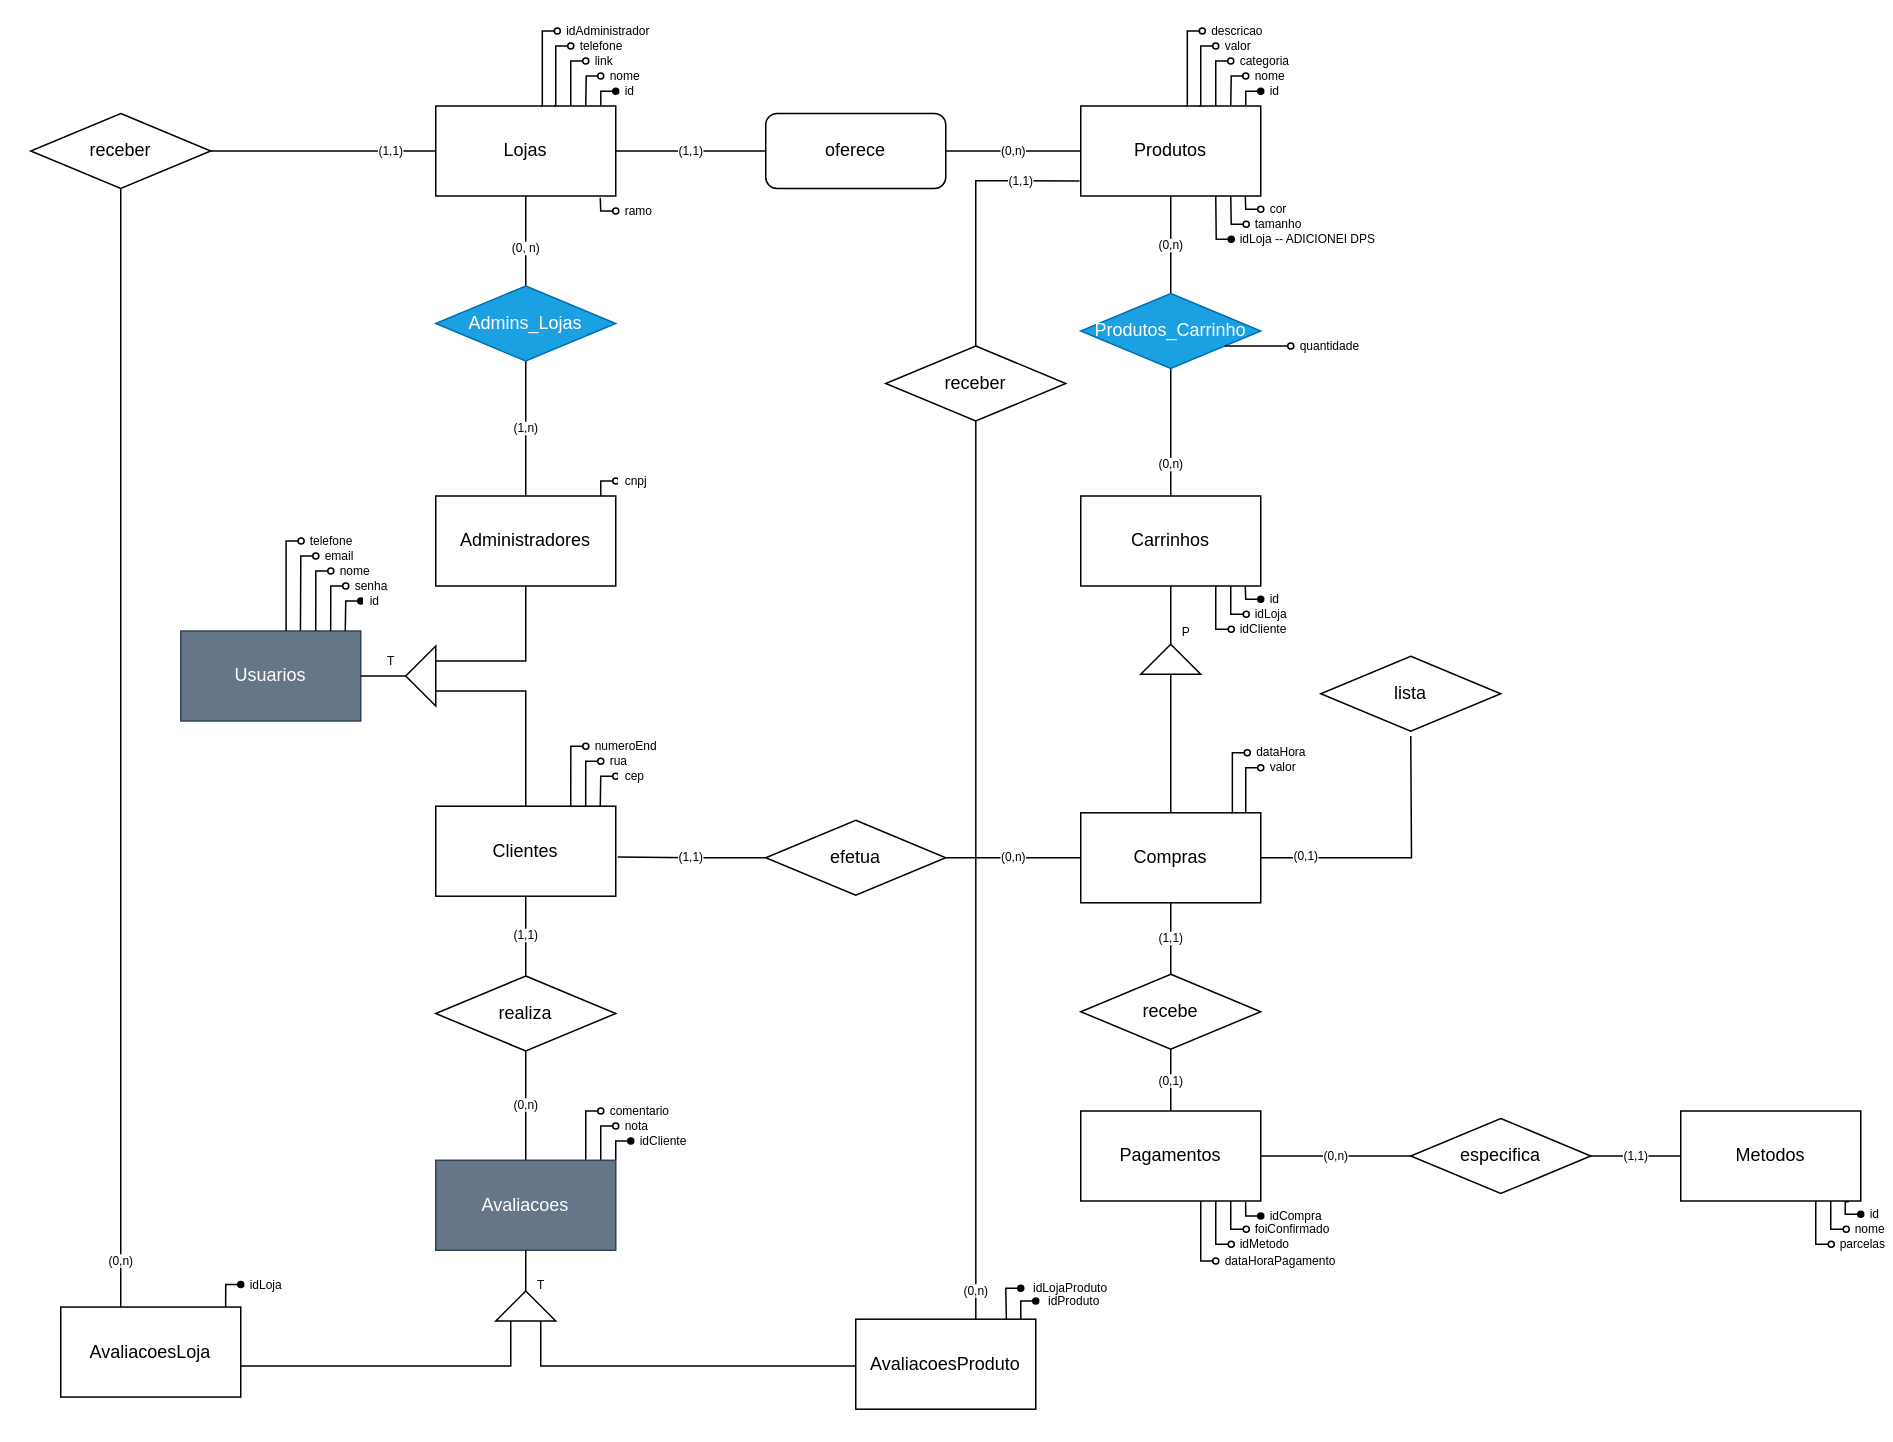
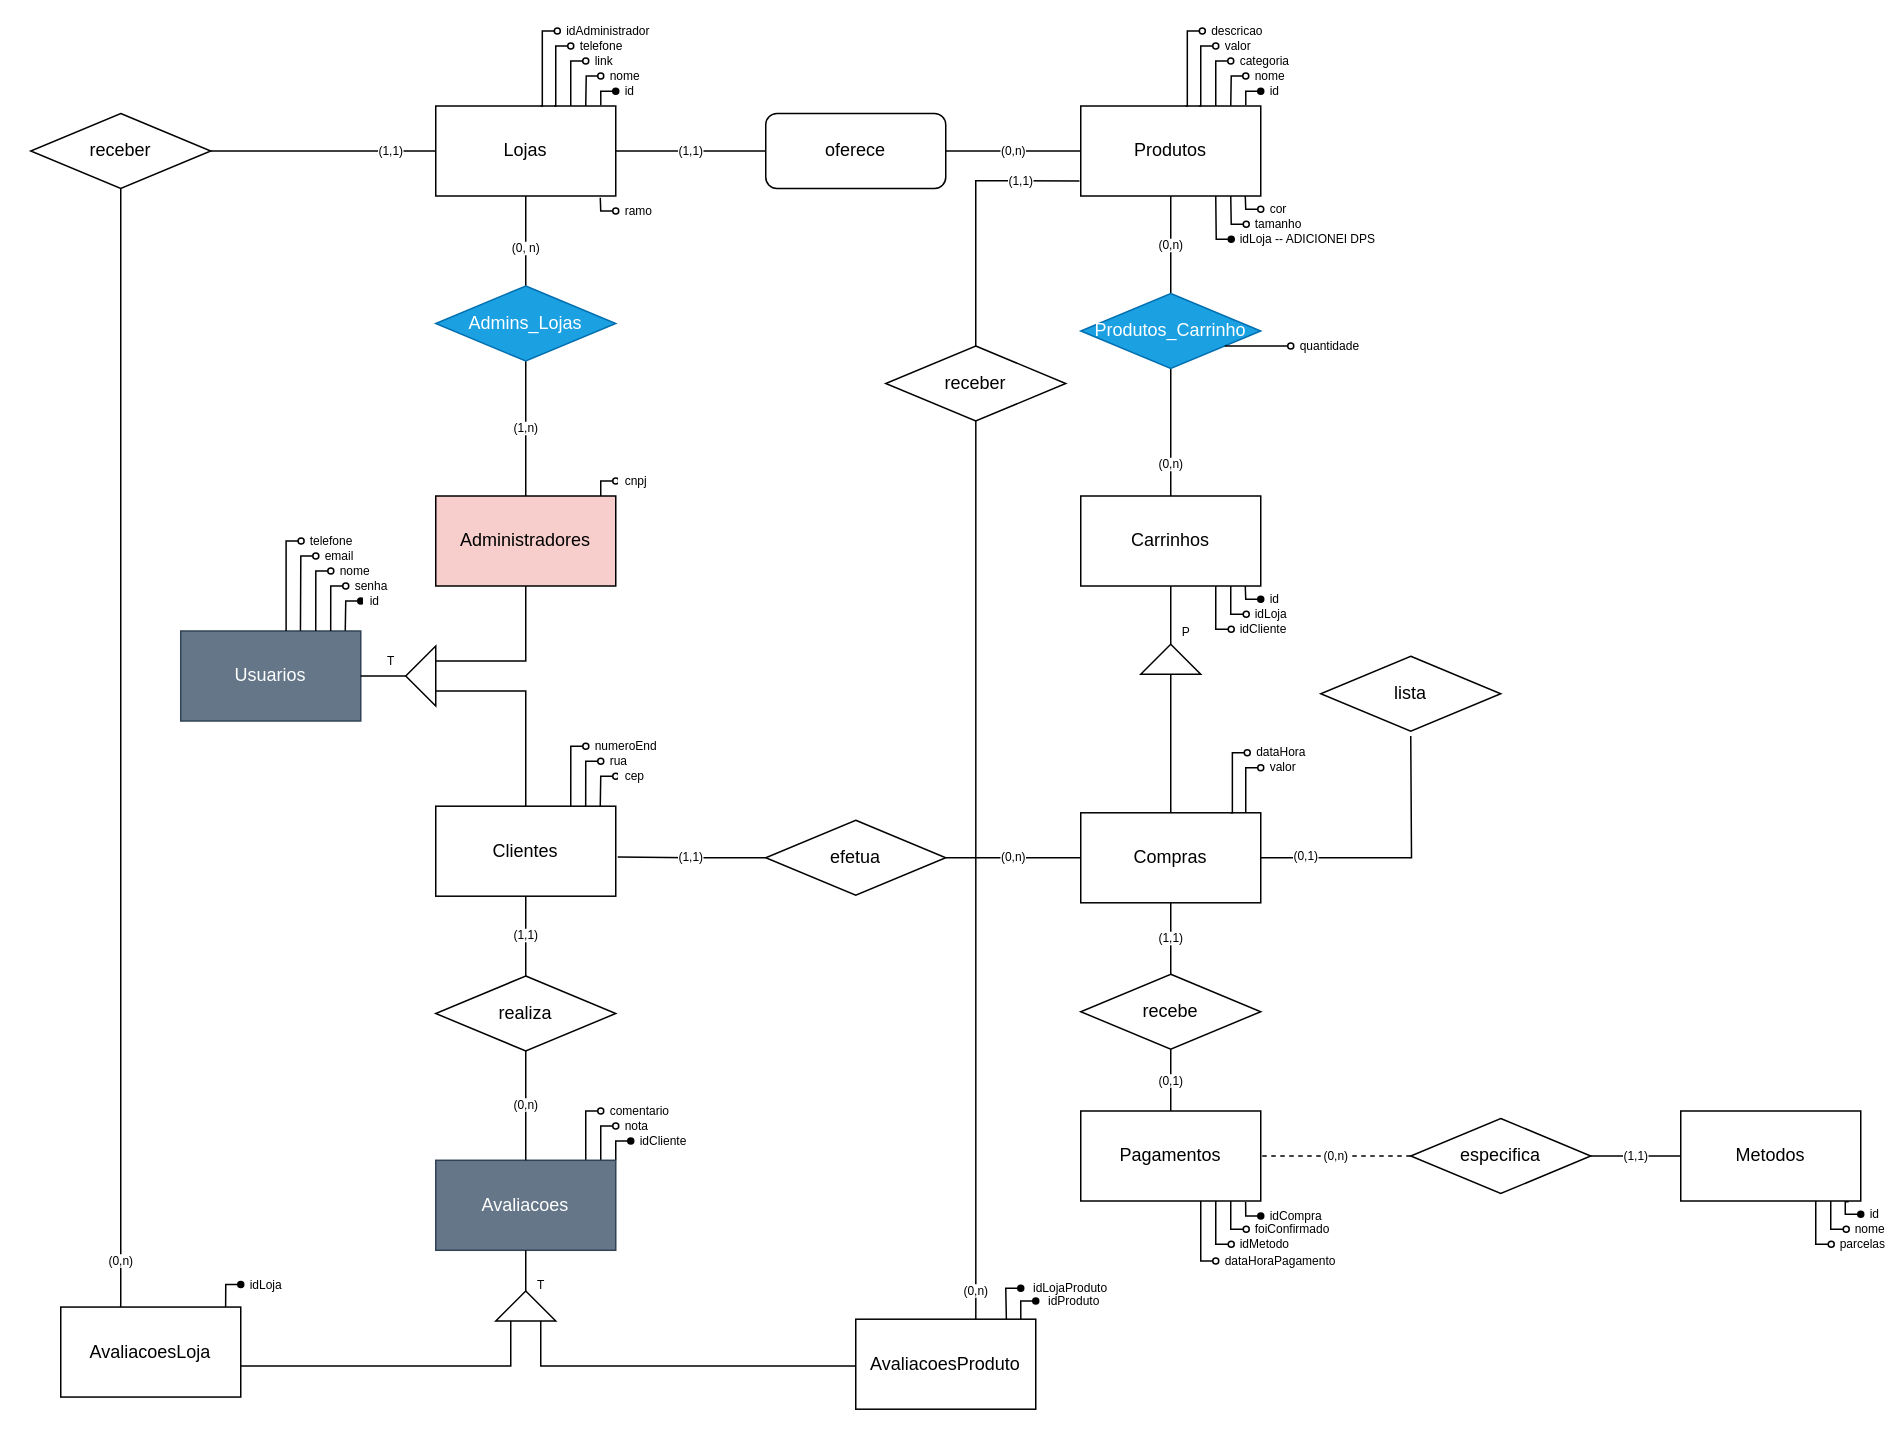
node "Administradores": fillcolor #ffffff -> #f8cecc
edge "Pagamentos" -- "especifica": style solid -> dashed
